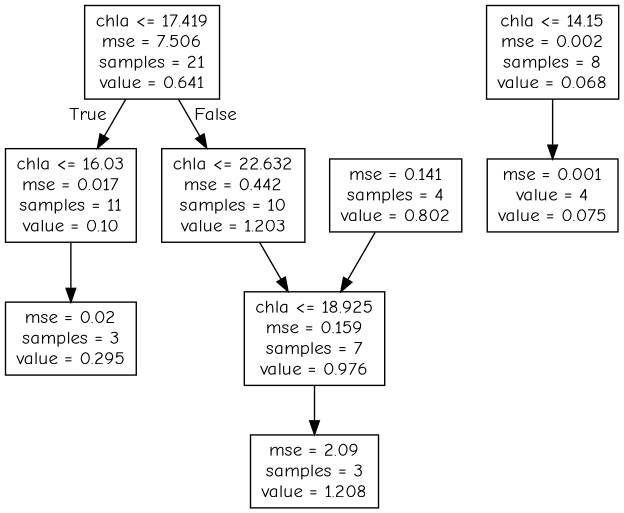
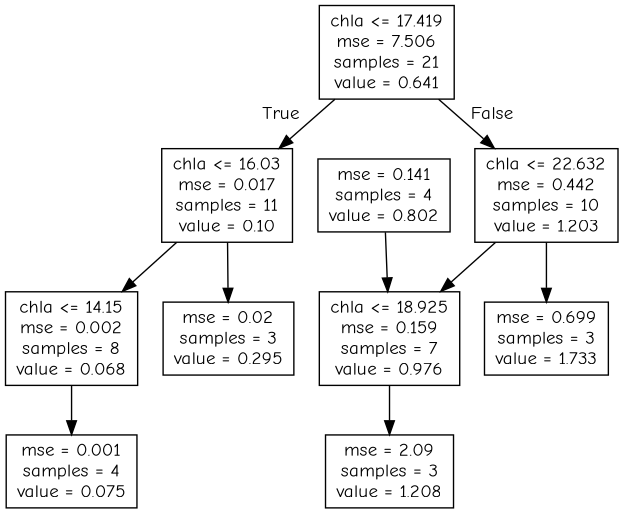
node "mse = 0.001 value = 4 value = 0.075": label "mse = 0.001 value = 4 value = 0.075" -> "mse = 0.001 samples = 4 value = 0.075"
edge "chla <= 16.03 mse = 0.017 samples = 11 value = 0.10" -> "chla <= 14.15 mse = 0.002 samples = 8 value = 0.068": added
node "mse = 0.699 samples = 3 value = 1.733": added
